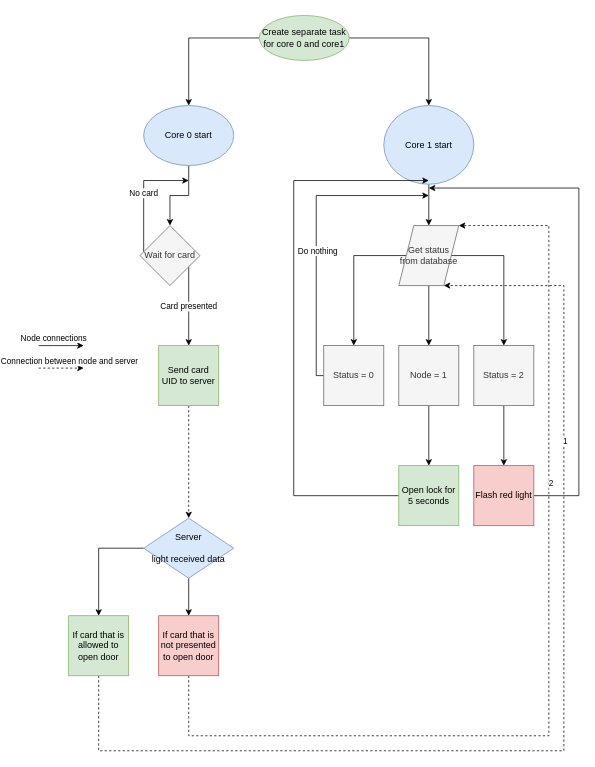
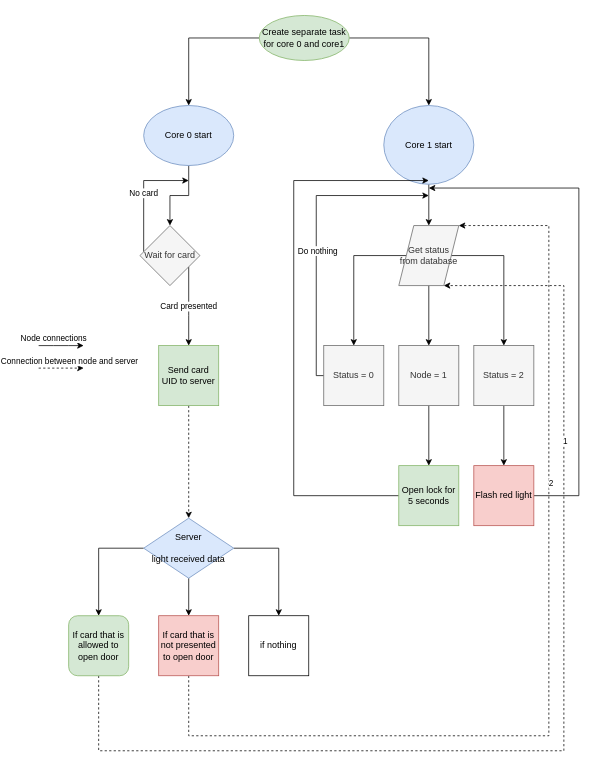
edge "Server light received data" -> "if nothing": added
node "If card that is allowed to open door": shape rectangle -> rounded rectangle
node "if nothing": added
